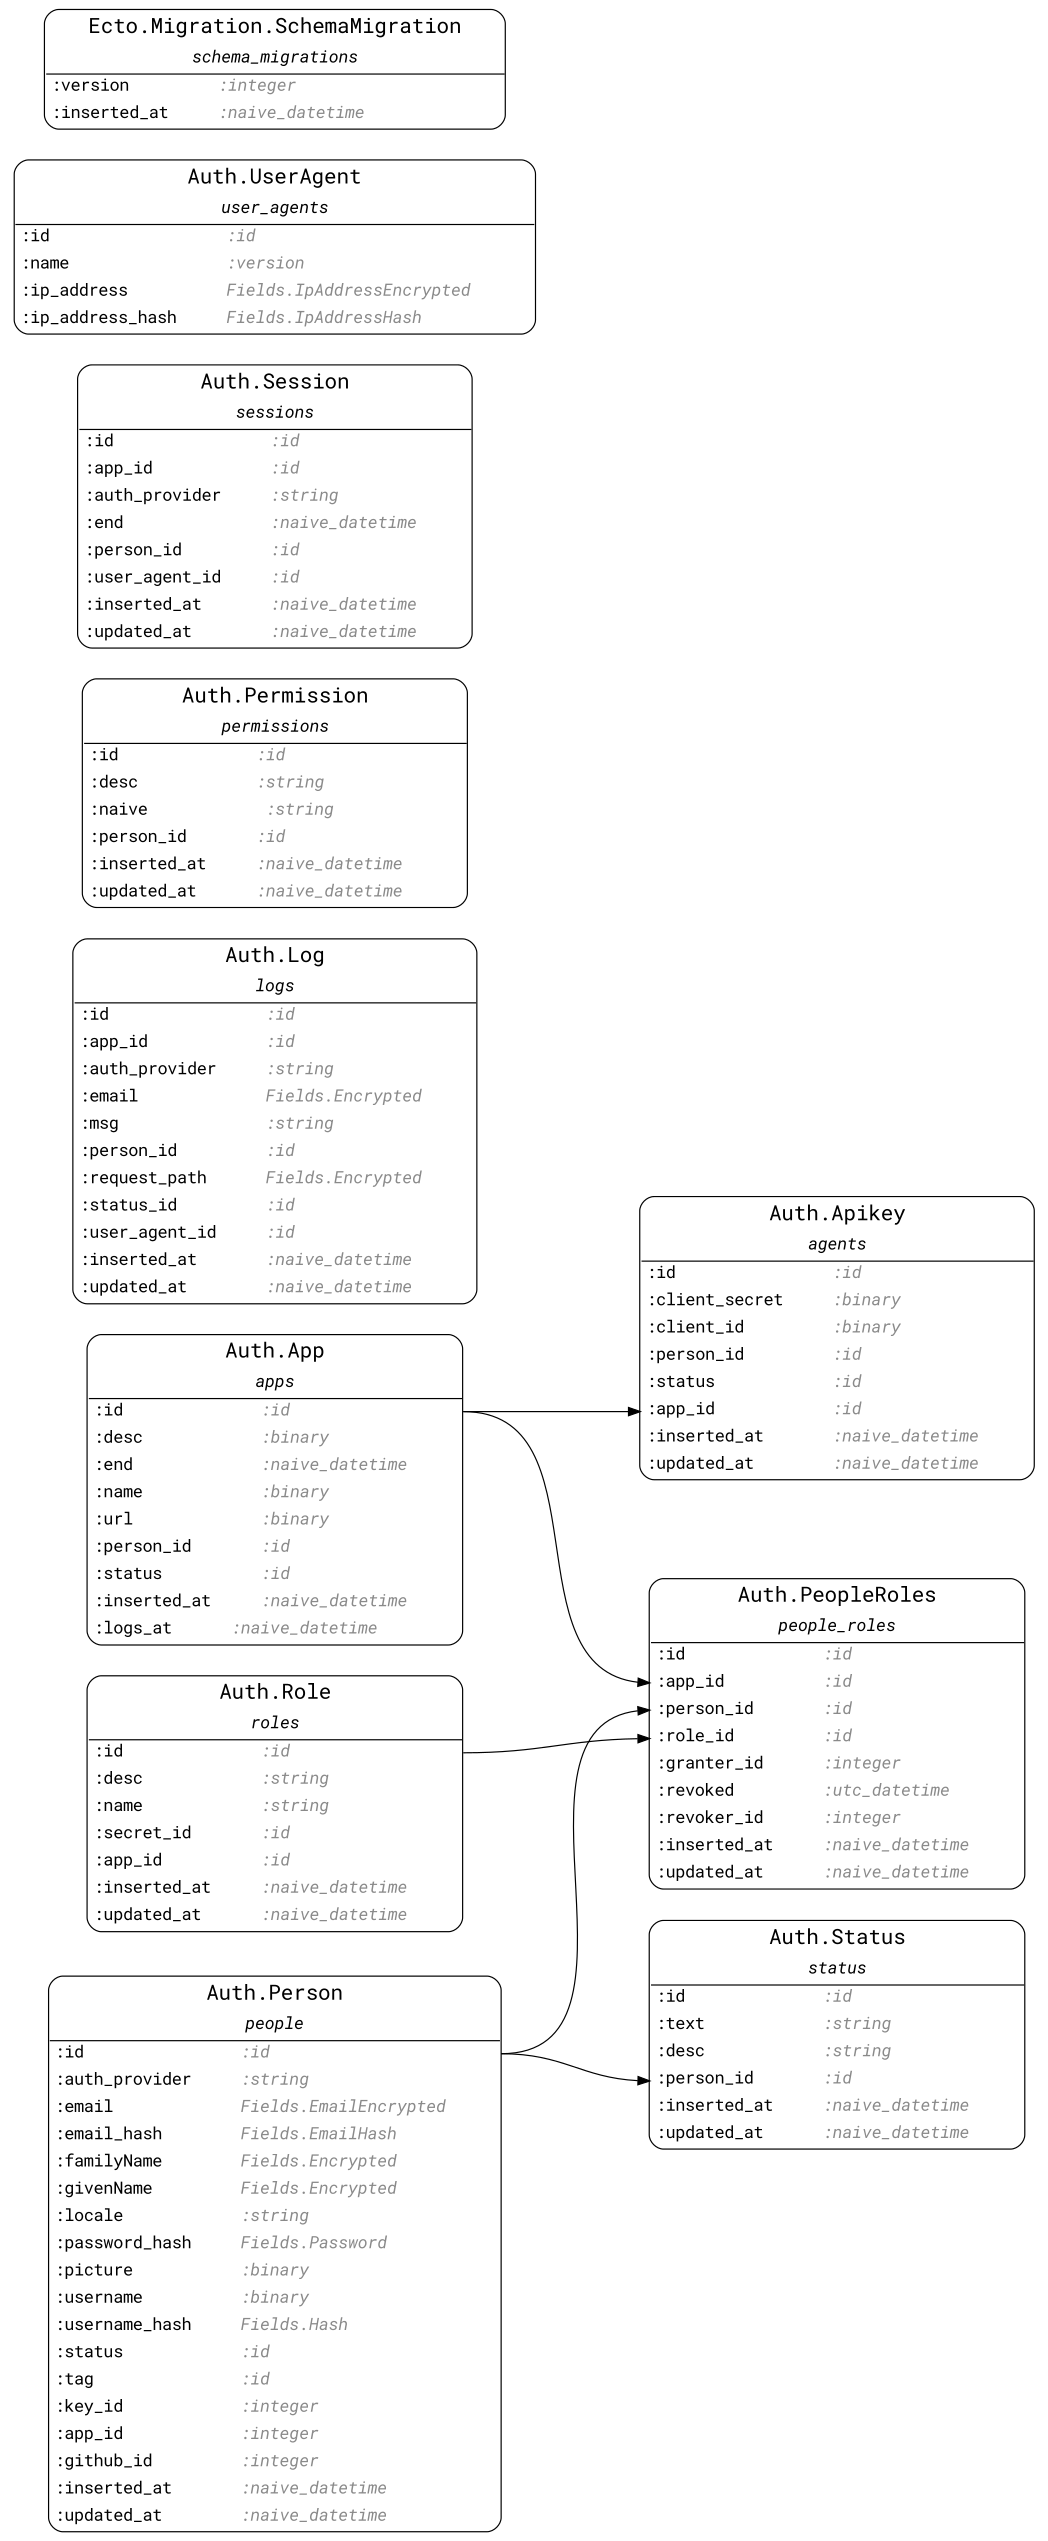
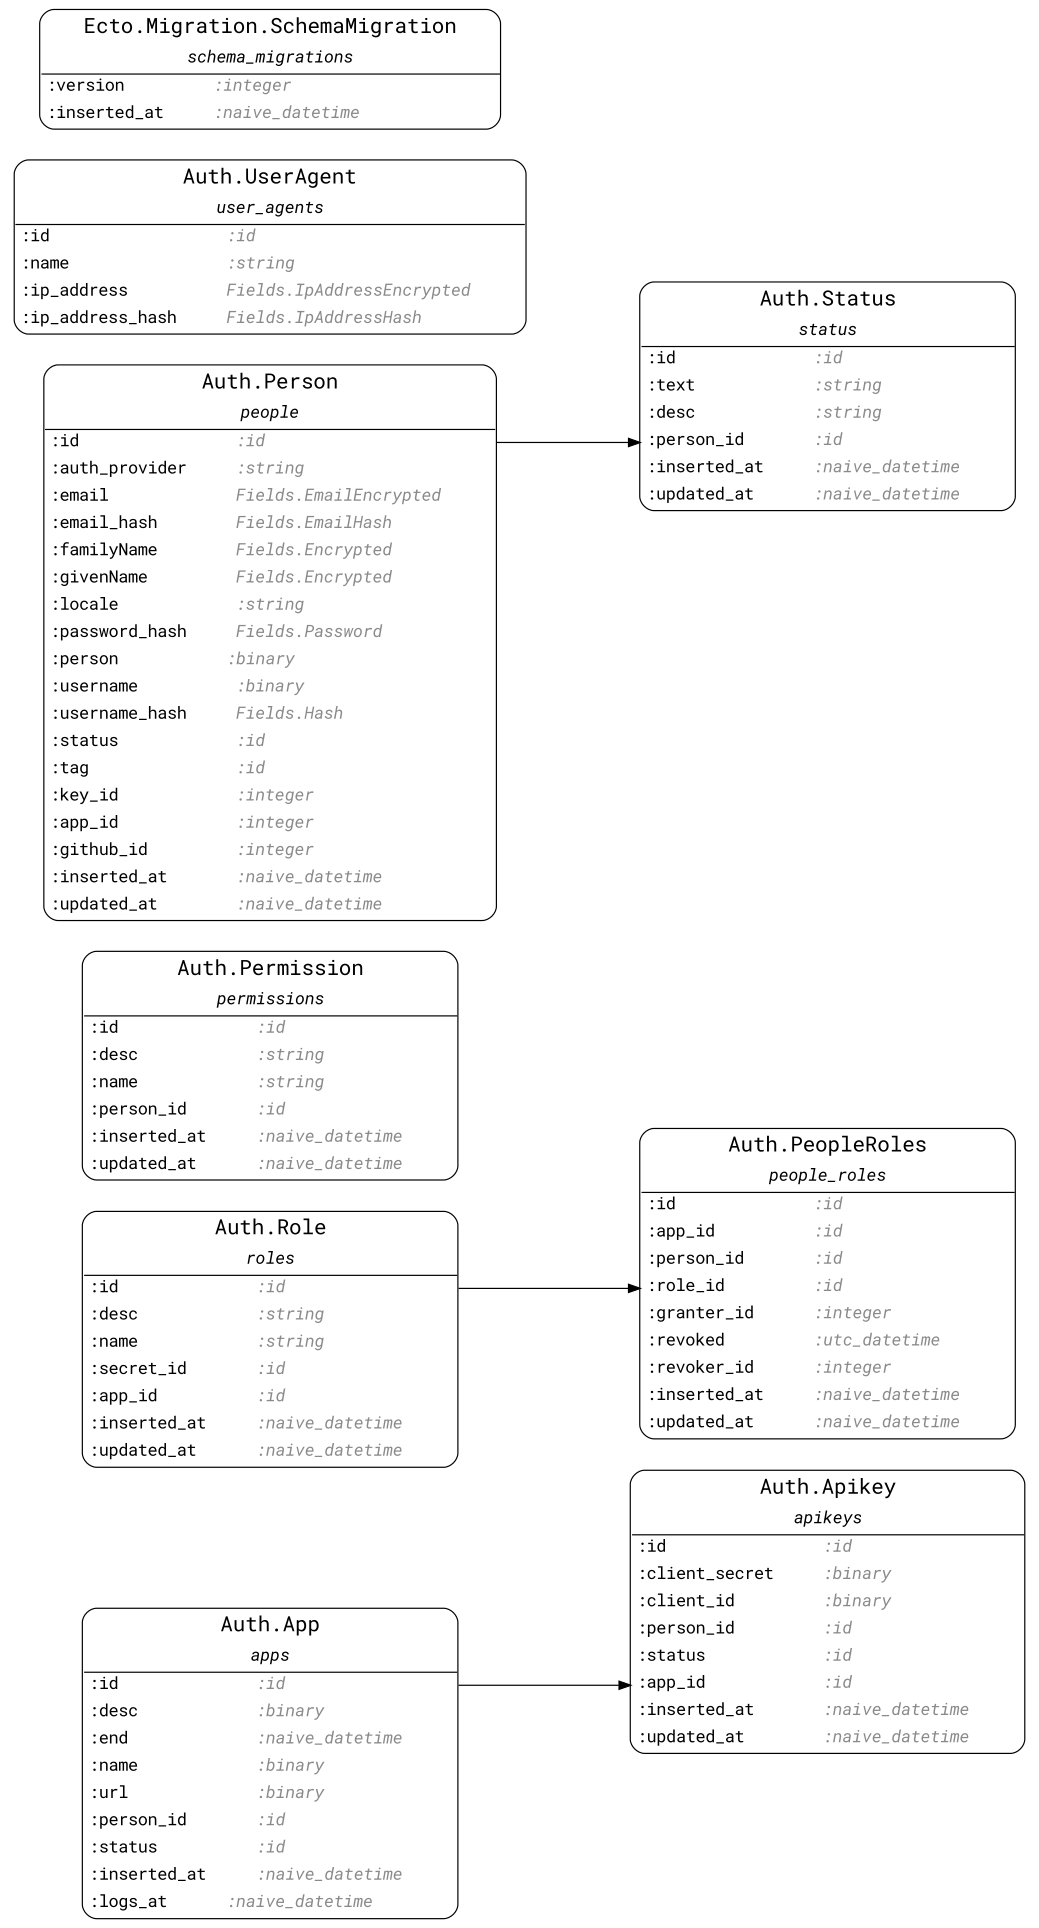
node "Auth.UserAgent": text ":version" -> ":string"
node "Auth.Session": removed
node "Auth.Permission": text ":naive" -> ":name"
node "Auth.Log": removed
node "Auth.Apikey": text "agents" -> "apikeys"
edge "Auth.App" -> "Auth.PeopleRoles": removed
edge "Auth.Person" -> "Auth.PeopleRoles": removed
node "Auth.Person": text ":picture" -> ":person"
